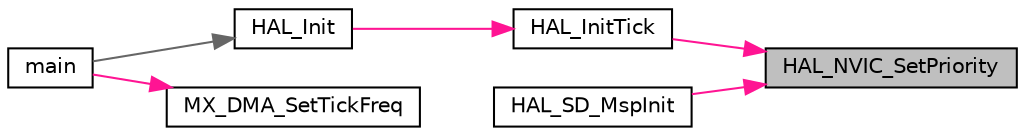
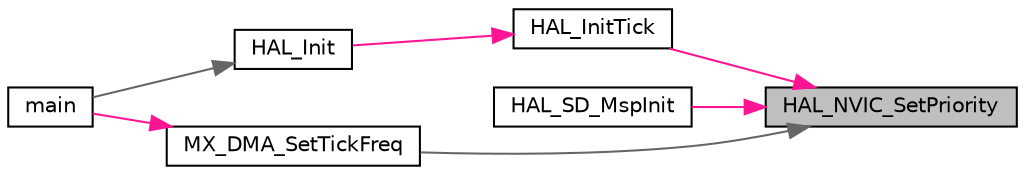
edge "MX_DMA_SetTickFreq" -> "HAL_NVIC_SetPriority": added
